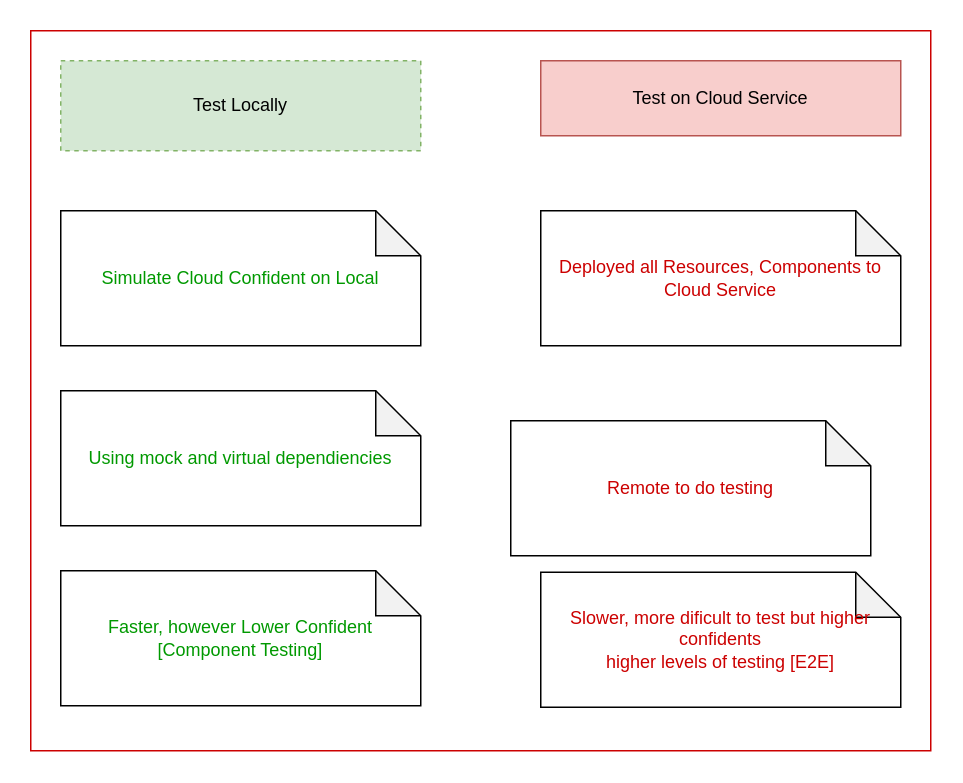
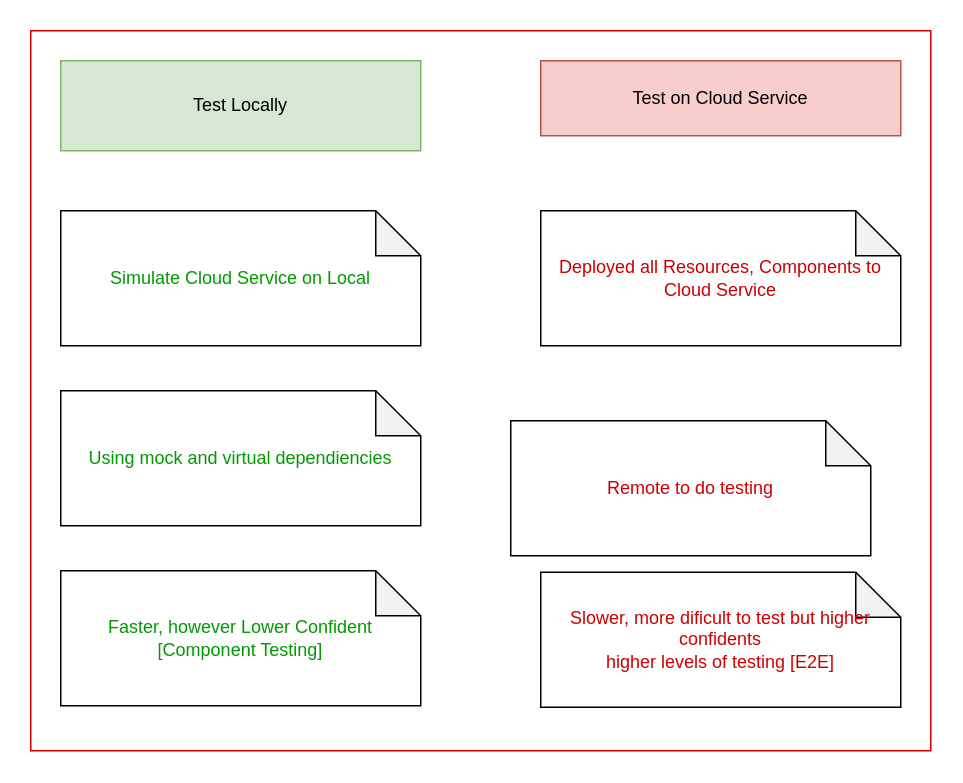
node "Test Locally": style dashed -> solid
node "Simulate Cloud Confident on Local": label "Simulate Cloud Confident on Local" -> "Simulate Cloud Service on Local"
